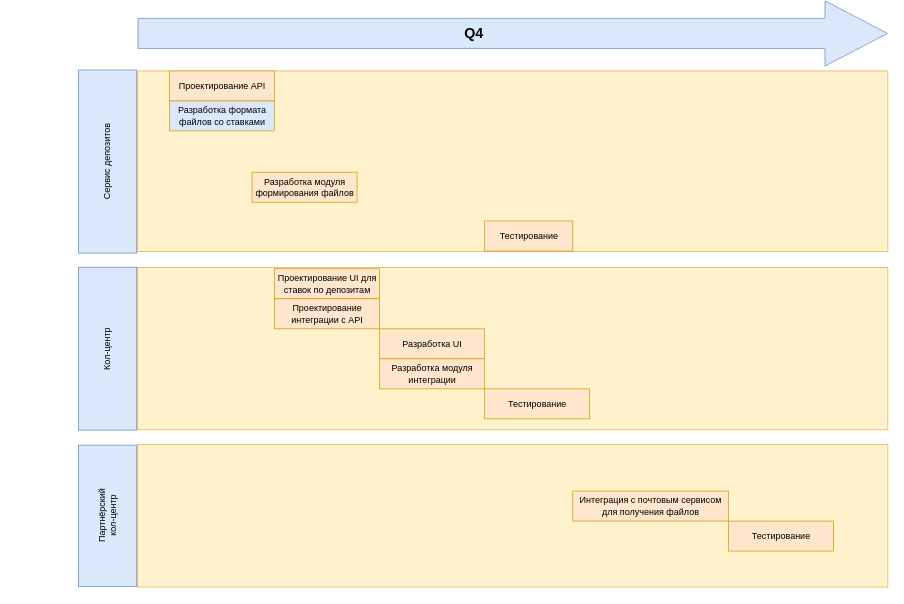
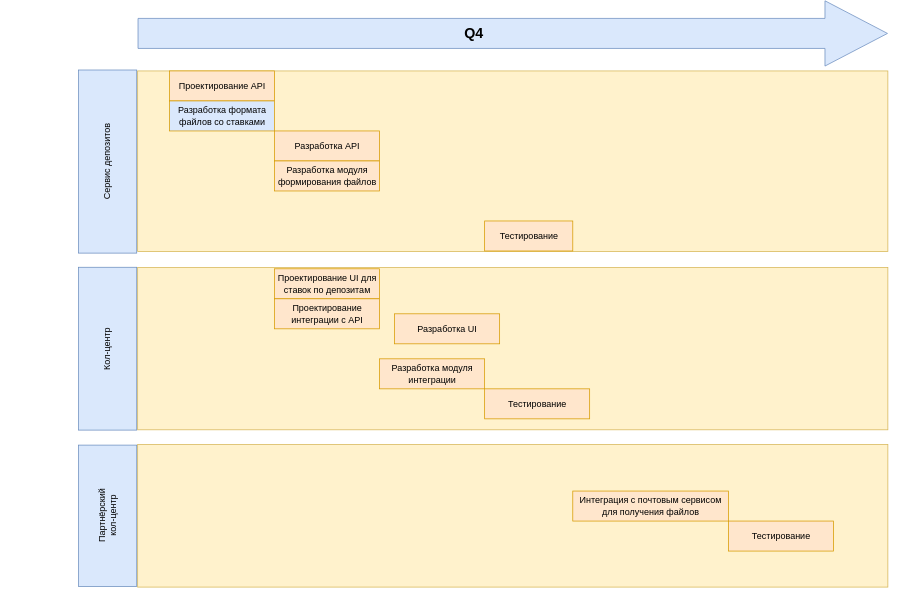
node "Разработка API": added
node "Разработка модуля формирования файлов": moved (305, 187) -> (327, 176)
node "Разработка UI": moved (432, 344) -> (447, 329)
